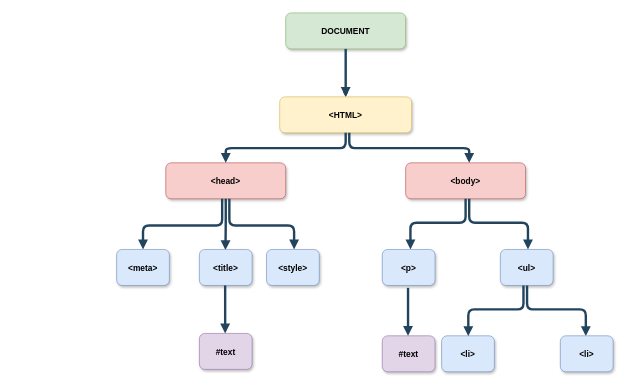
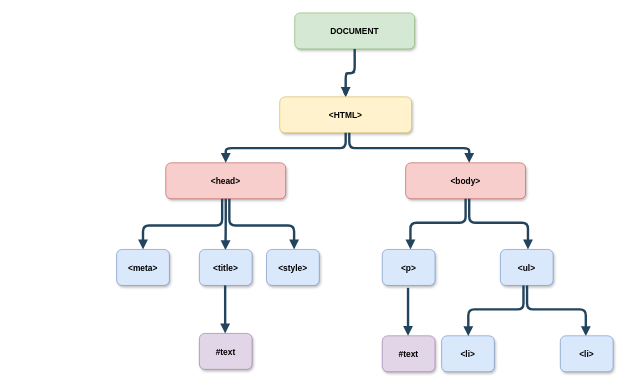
node "DOCUMENT": moved (346, 31) -> (355, 31)
